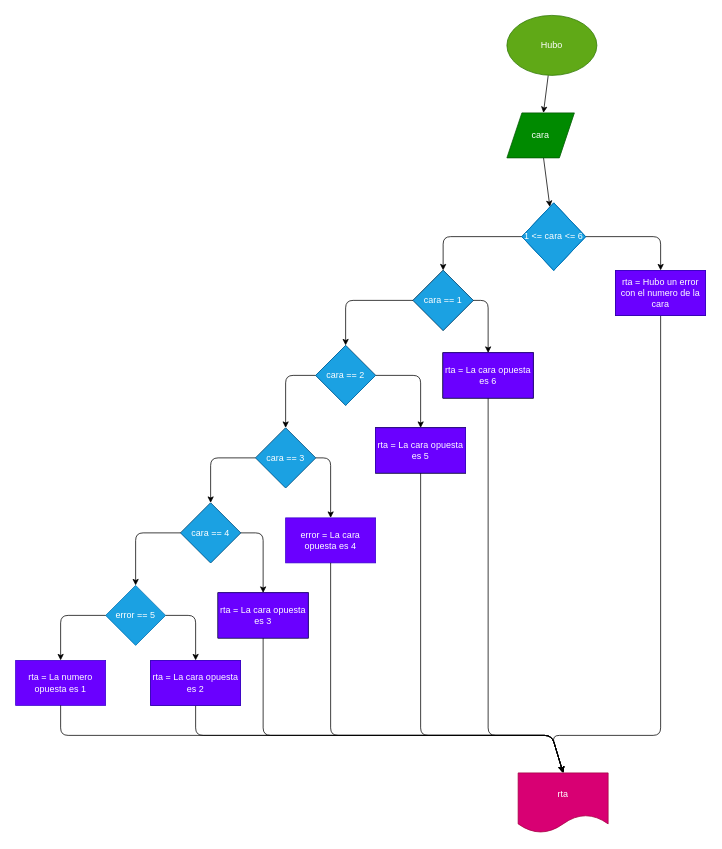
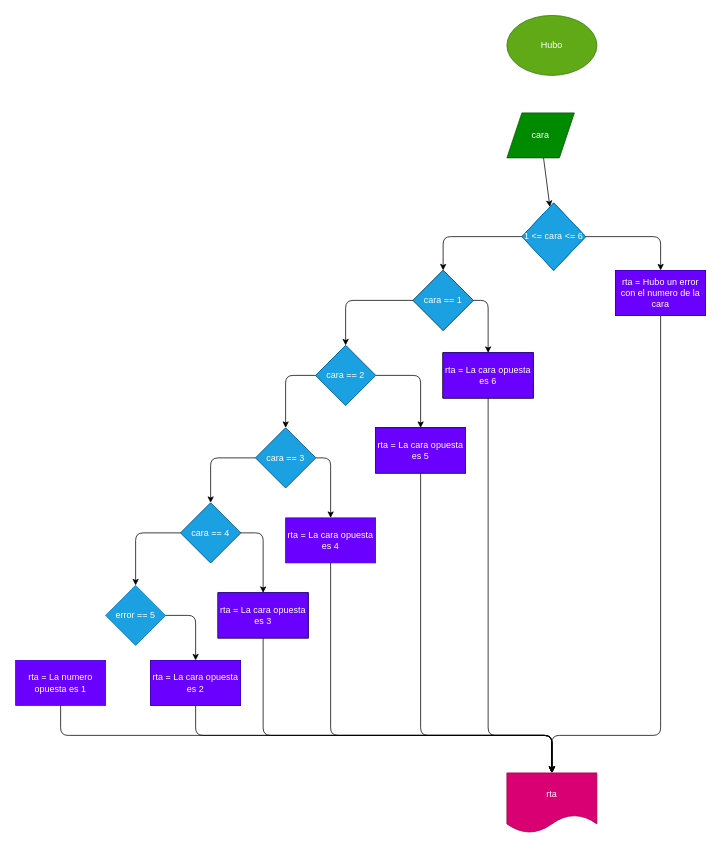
edge "Hubo" -> "cara": removed
node "error = La cara opuesta es 4": label "error = La cara opuesta es 4" -> "rta = La cara opuesta es 4"
edge "error == 5" -> "rta = La numero opuesta es 1": removed
node "rta": moved (563, 803) -> (552, 803)
